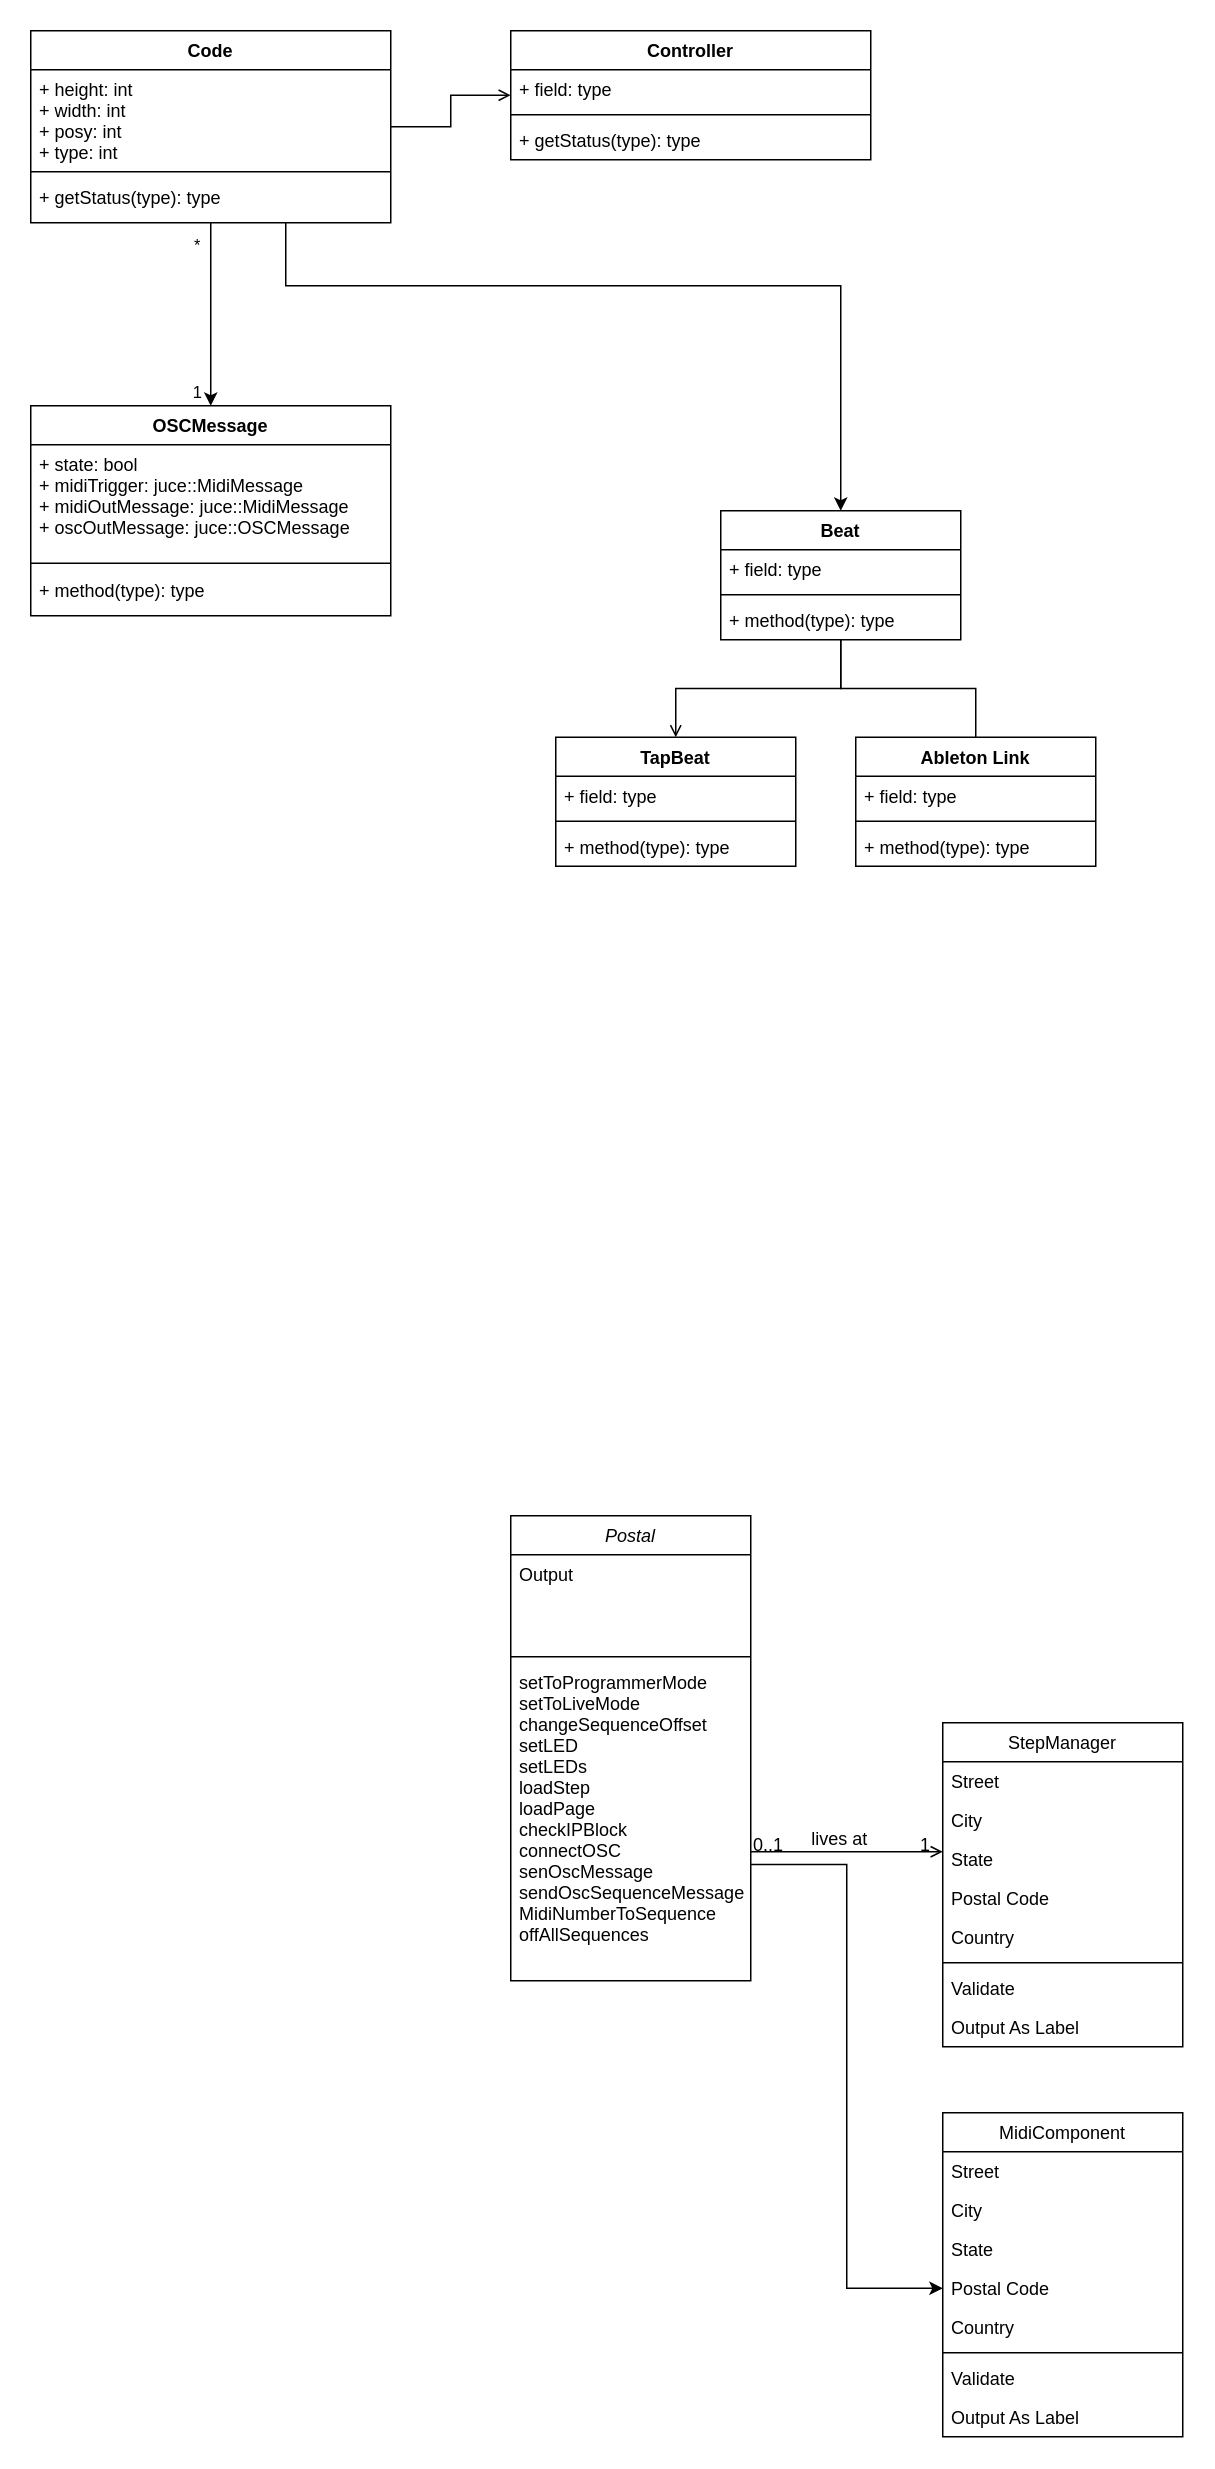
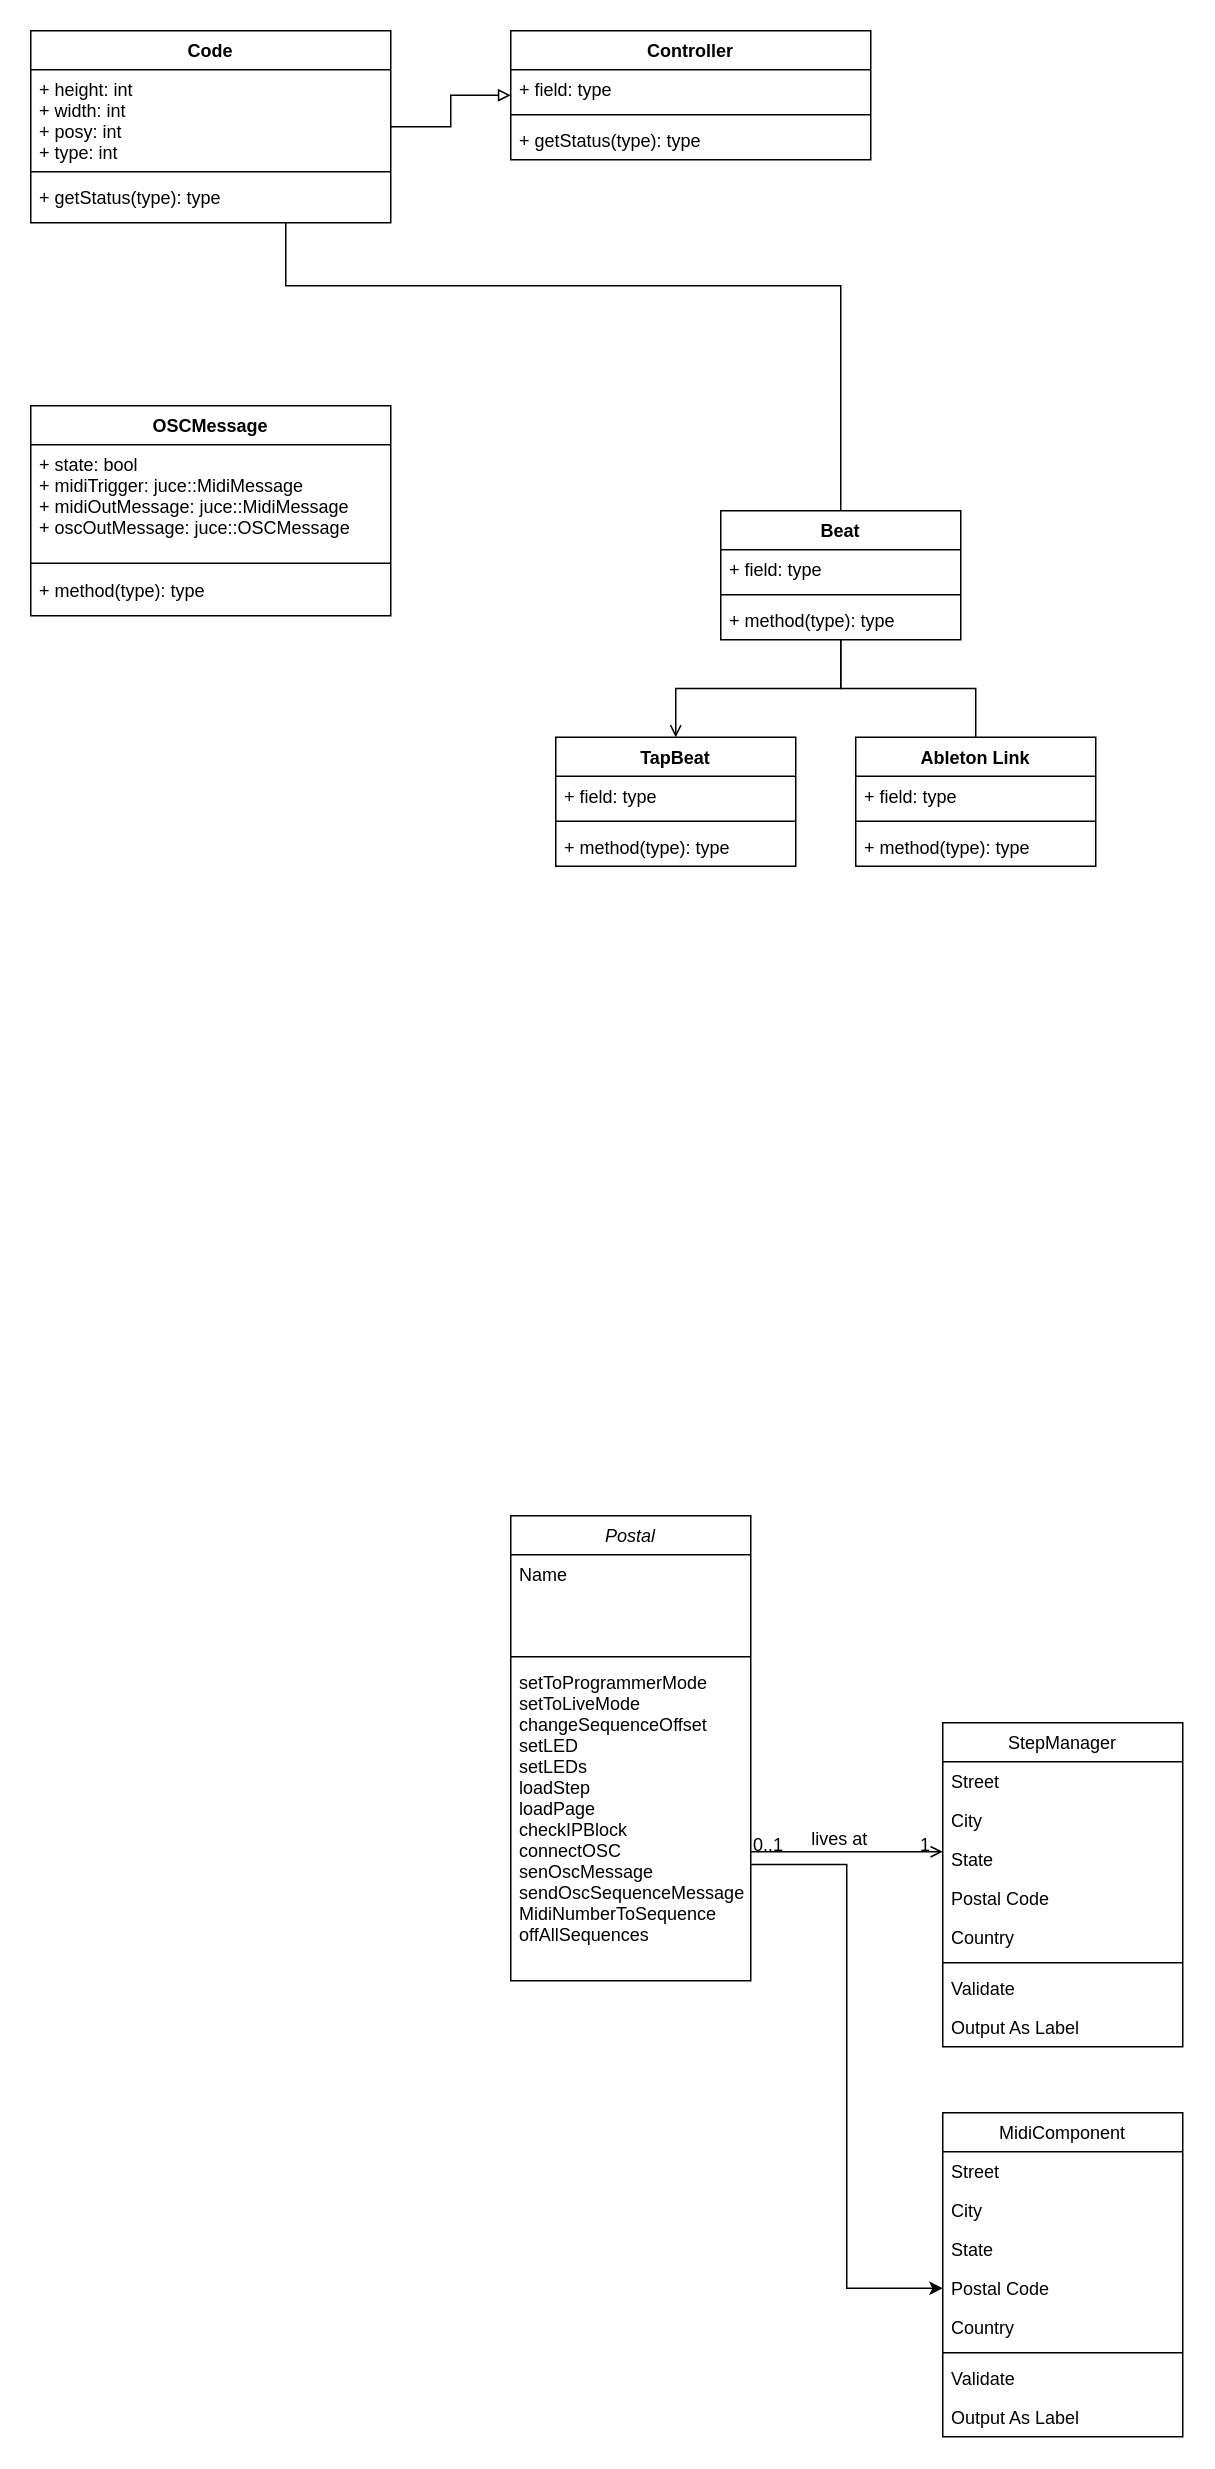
edge "Code" -> "Controller": arrowhead open -> block
edge "Code" -> "OSCMessage": removed, labels "*", "1"
edge "Code" -> "Beat": arrowhead classic -> none
node "Output": label "Output" -> "Name"
